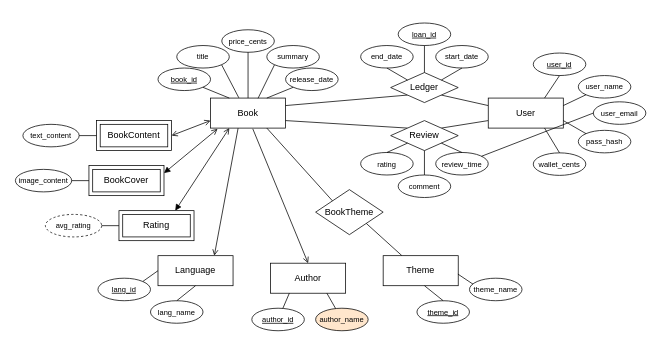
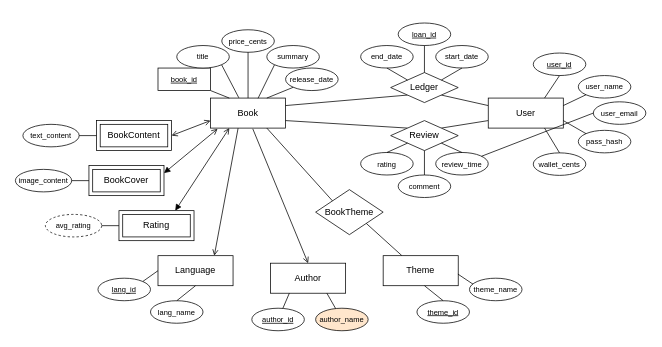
node "book_id": shape ellipse -> rectangle
